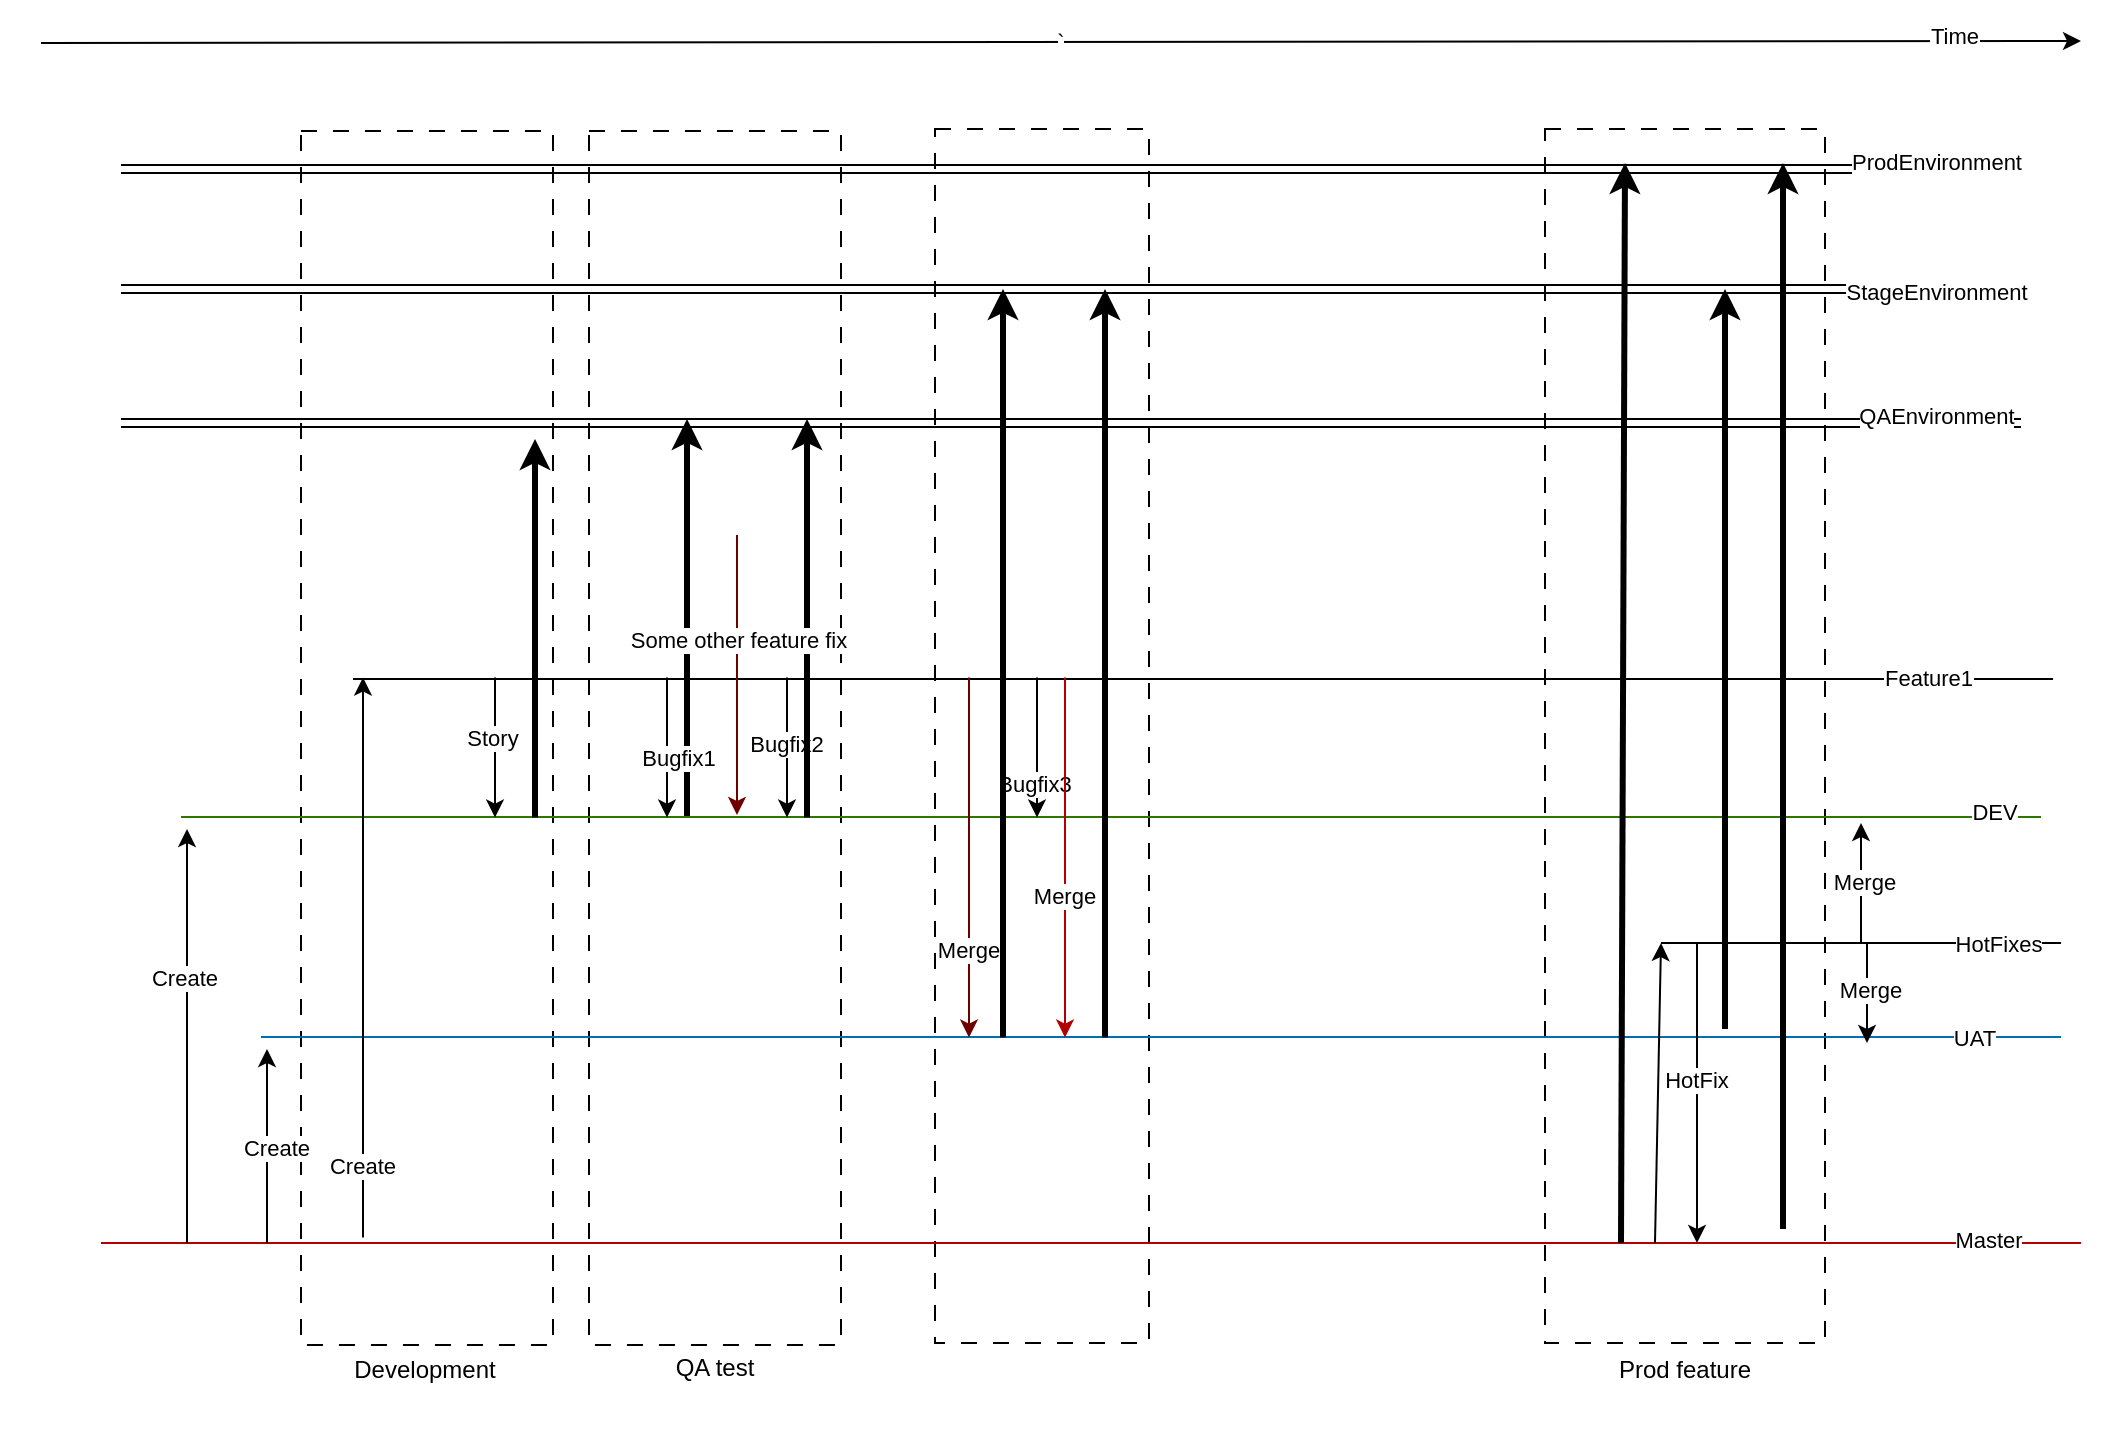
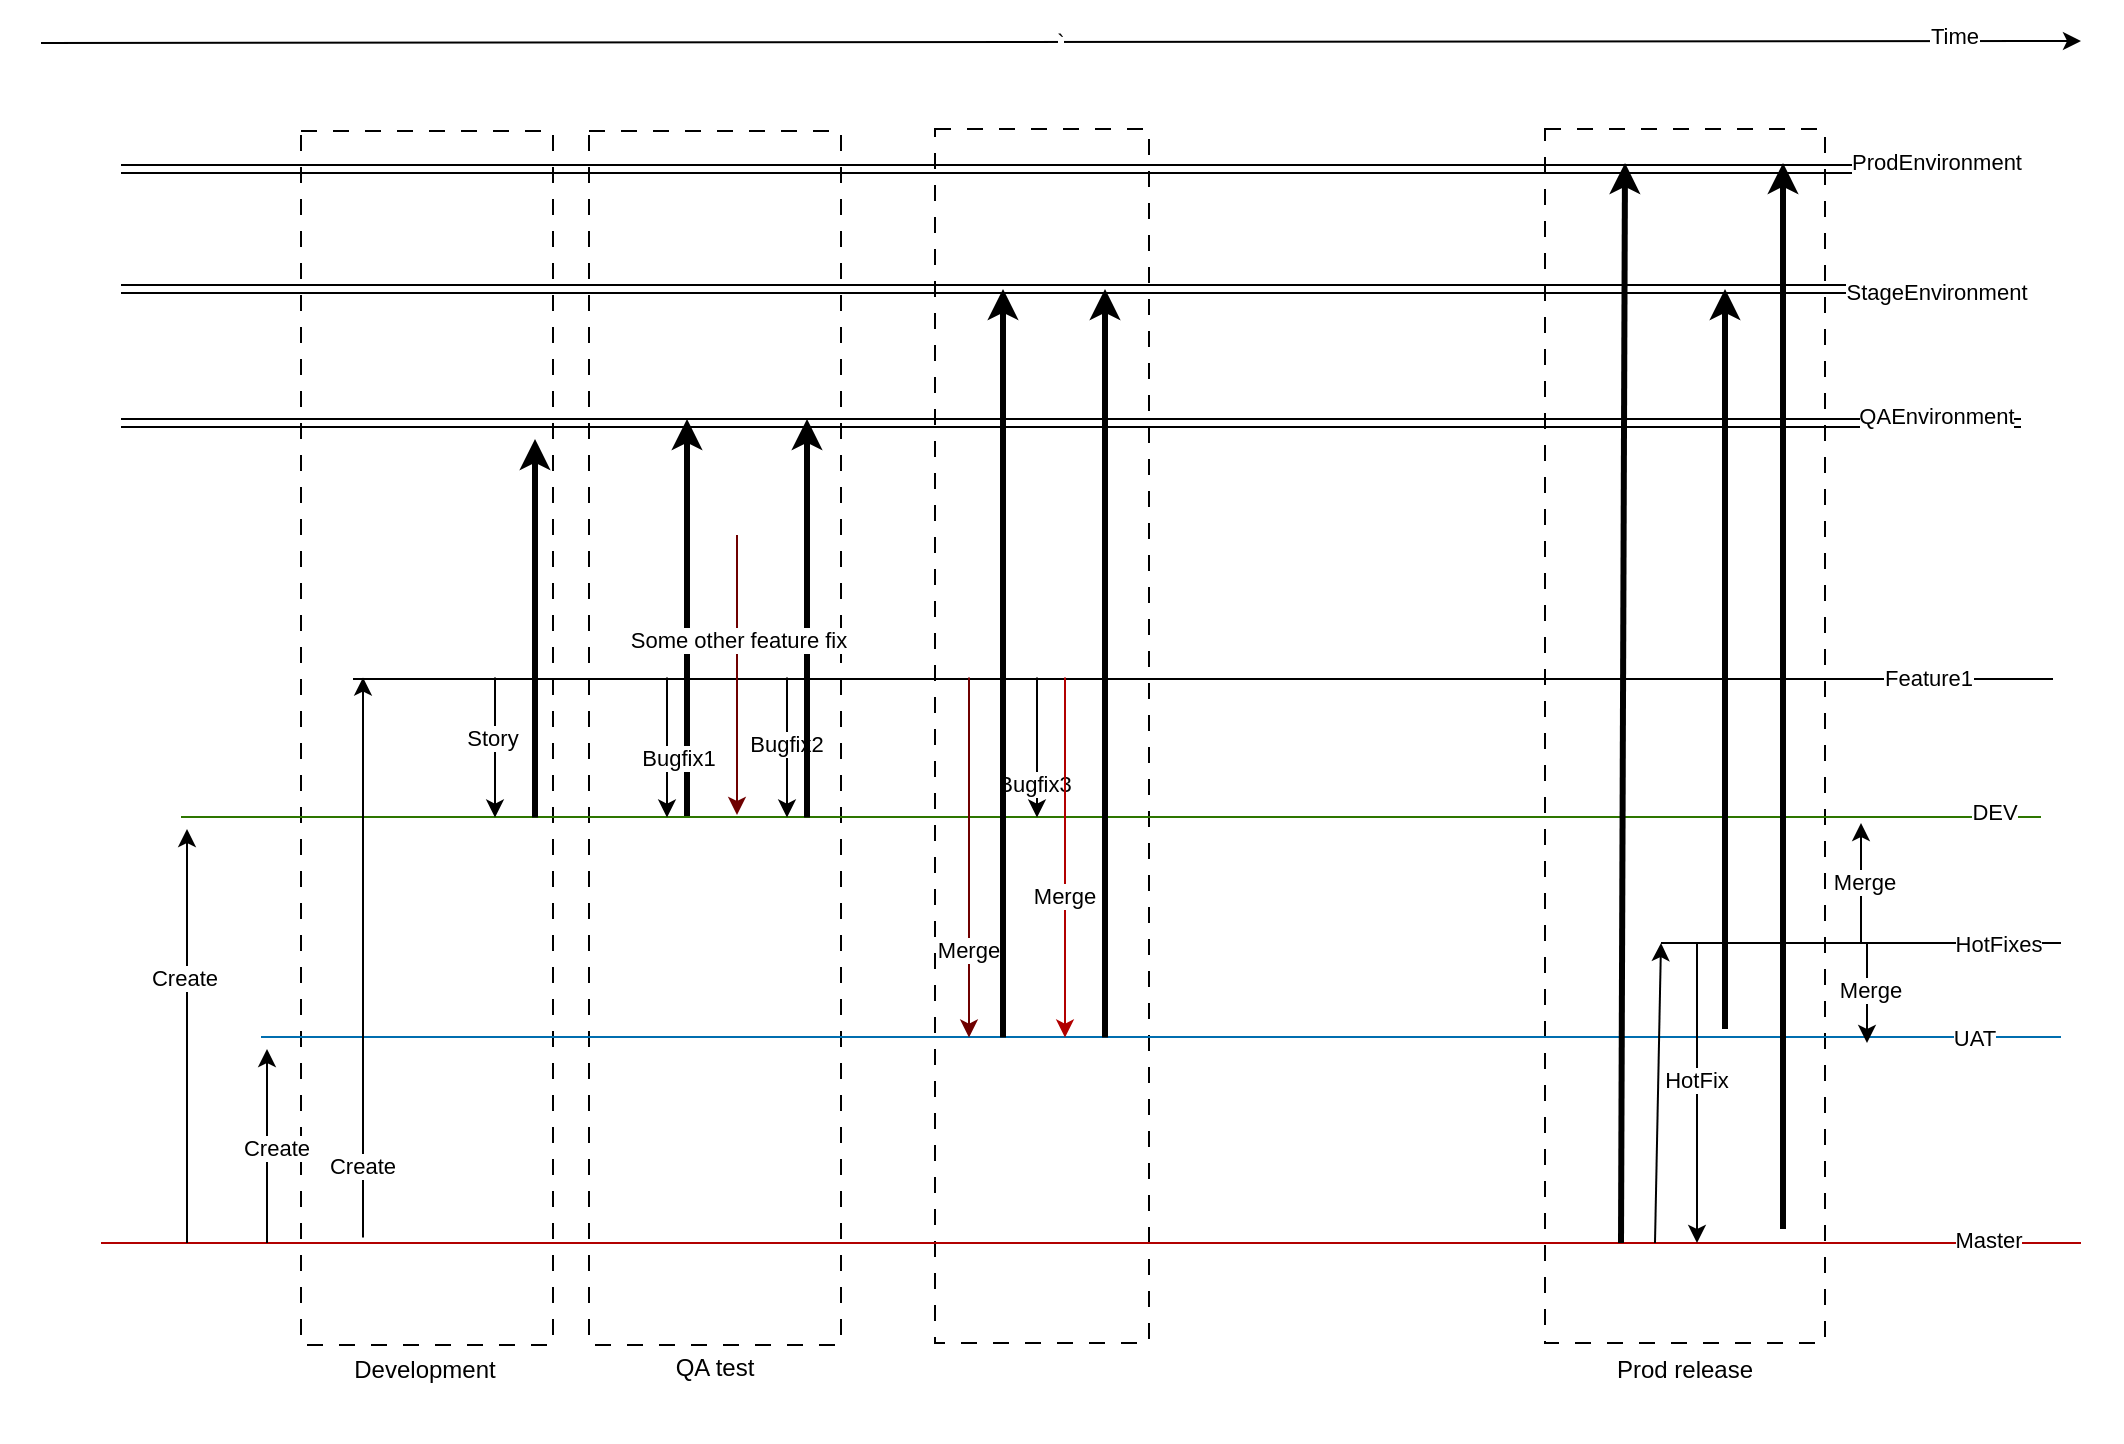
node "Prod feature": label "Prod feature" -> "Prod release"
